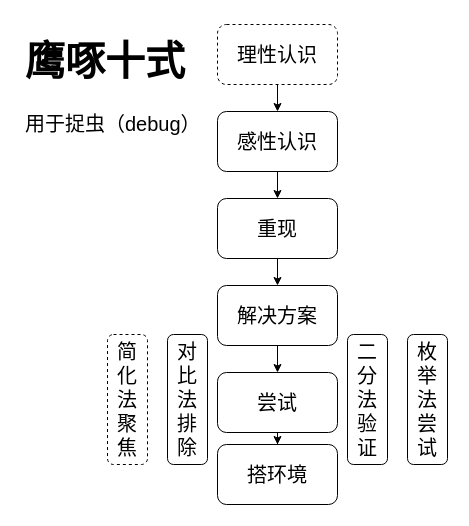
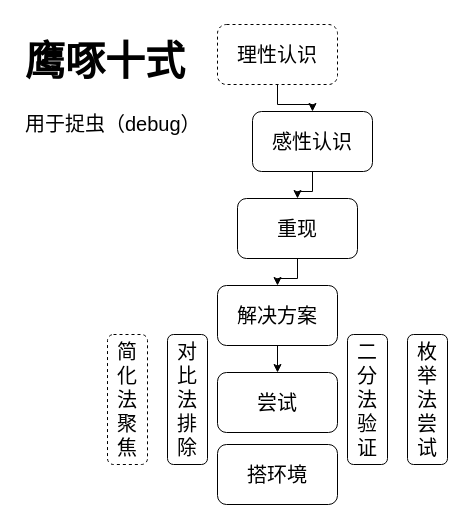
node "感性认识": moved (278, 142) -> (313, 142)
node "重现": moved (278, 229) -> (298, 229)
edge "尝试" -> "搭环境": removed
